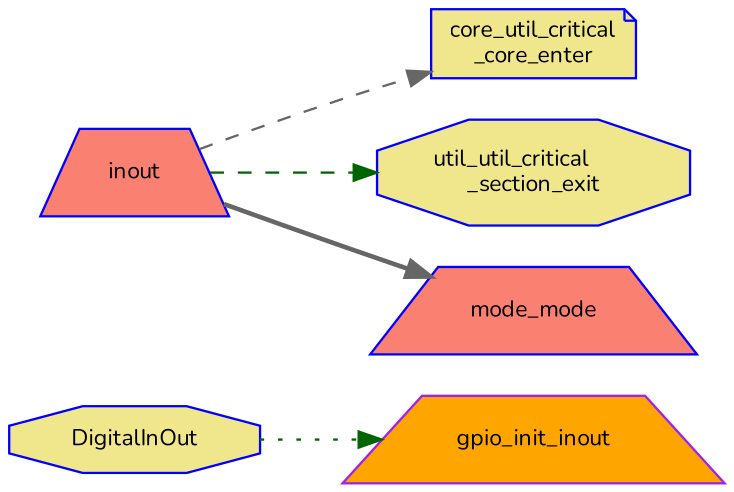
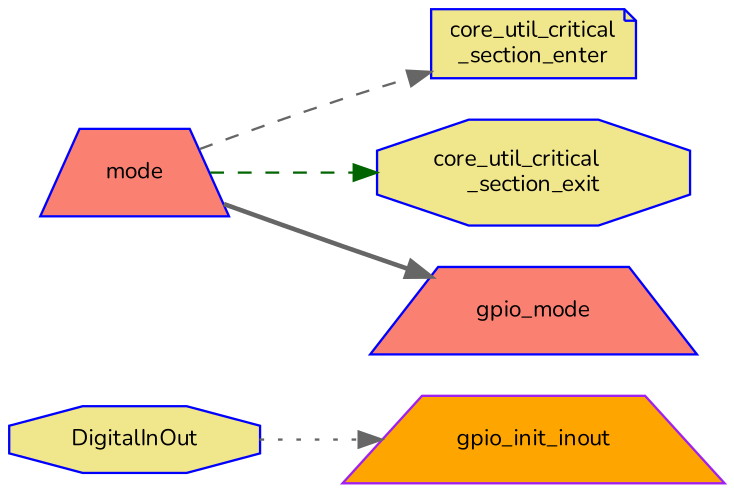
node "core_util_critical _core_enter": label "core_util_critical _core_enter" -> "core_util_critical _section_enter"
node "inout": label "inout" -> "mode"
node "util_util_critical _section_exit": label "util_util_critical _section_exit" -> "core_util_critical _section_exit"
node "mode_mode": label "mode_mode" -> "gpio_mode"
edge "DigitalInOut" -> "gpio_init_inout": color darkgreen -> gray40
